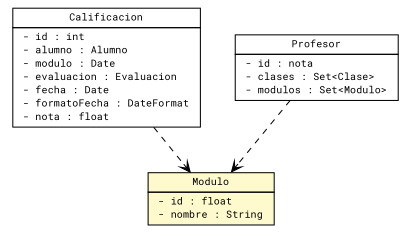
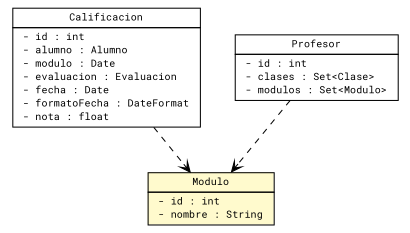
node "Profesor": text "- id : nota" -> "- id : int"
node "Modulo": text "- id : float" -> "- id : int"
